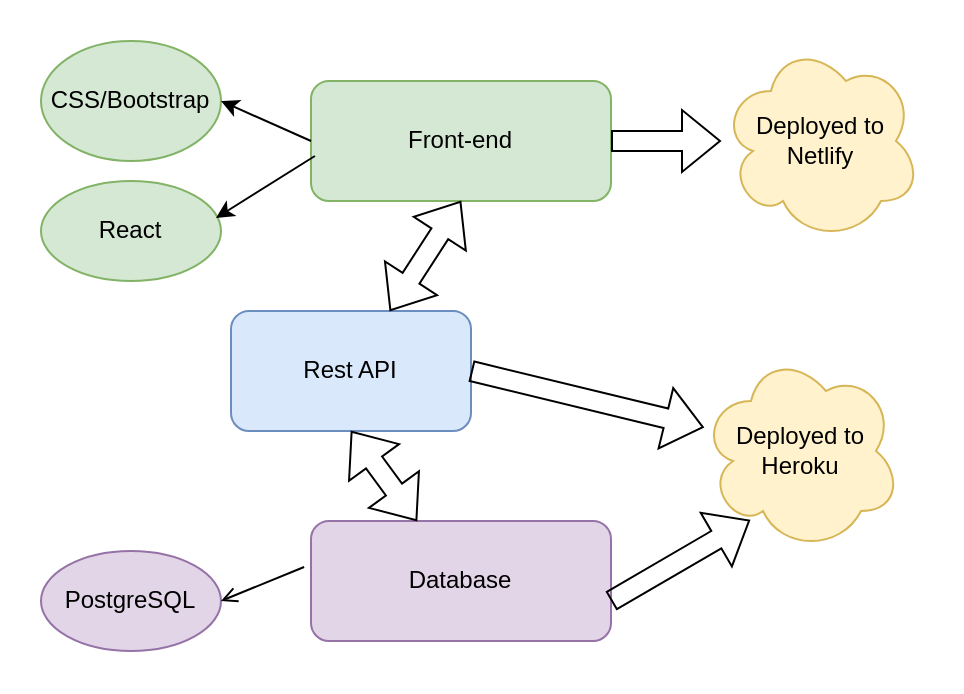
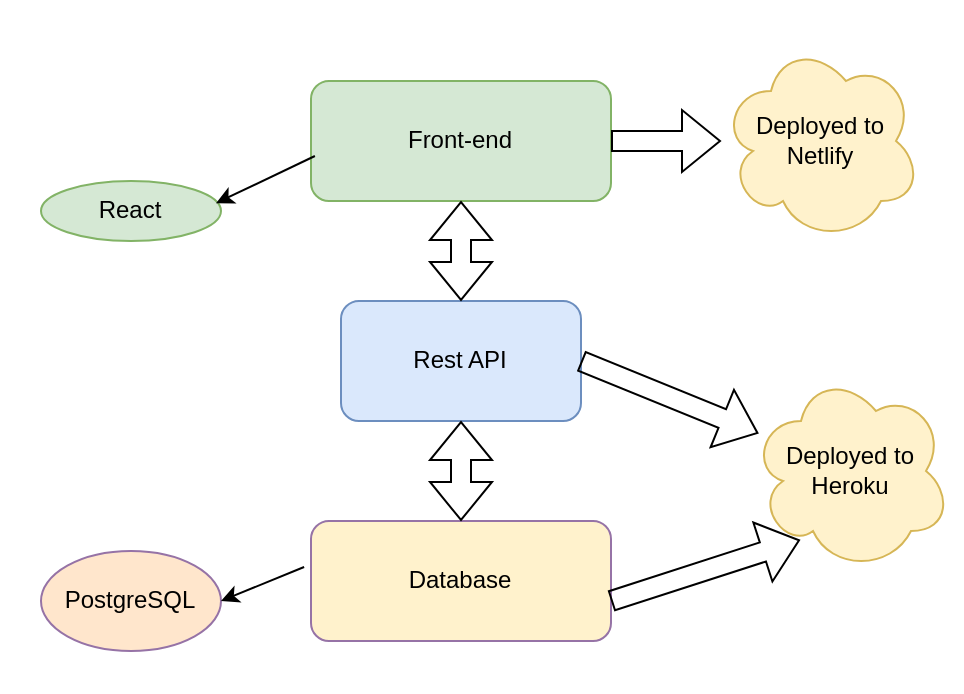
node "CSS/Bootstrap": removed
edge "Front-end" -> "CSS/Bootstrap": removed
node "React": size 180x100 -> 180x60
node "Rest API": moved (351, 371) -> (461, 361)
node "Deployed to Heroku": moved (801, 451) -> (851, 471)
node "Database": fillcolor #e1d5e7 -> #fff2cc
edge "Database" -> "PostgreSQL": arrowhead open -> classic
node "PostgreSQL": fillcolor #e1d5e7 -> #ffe6cc
